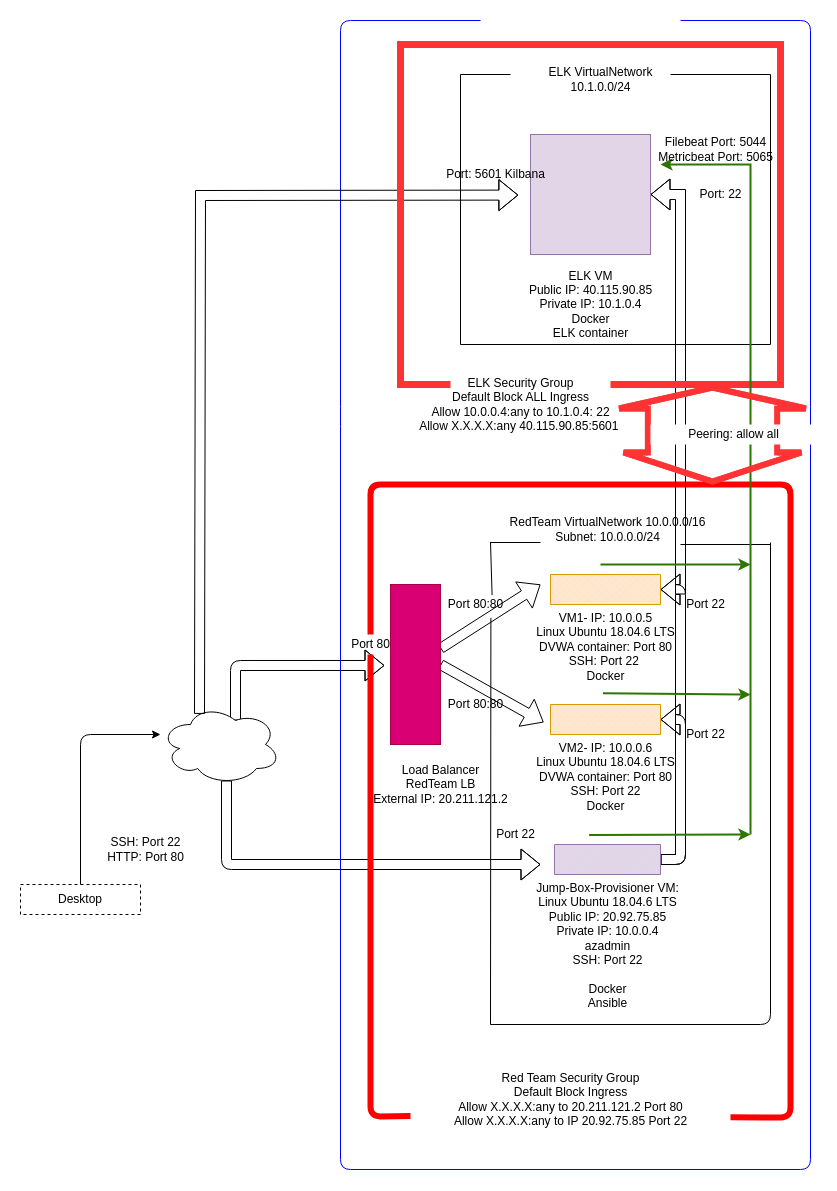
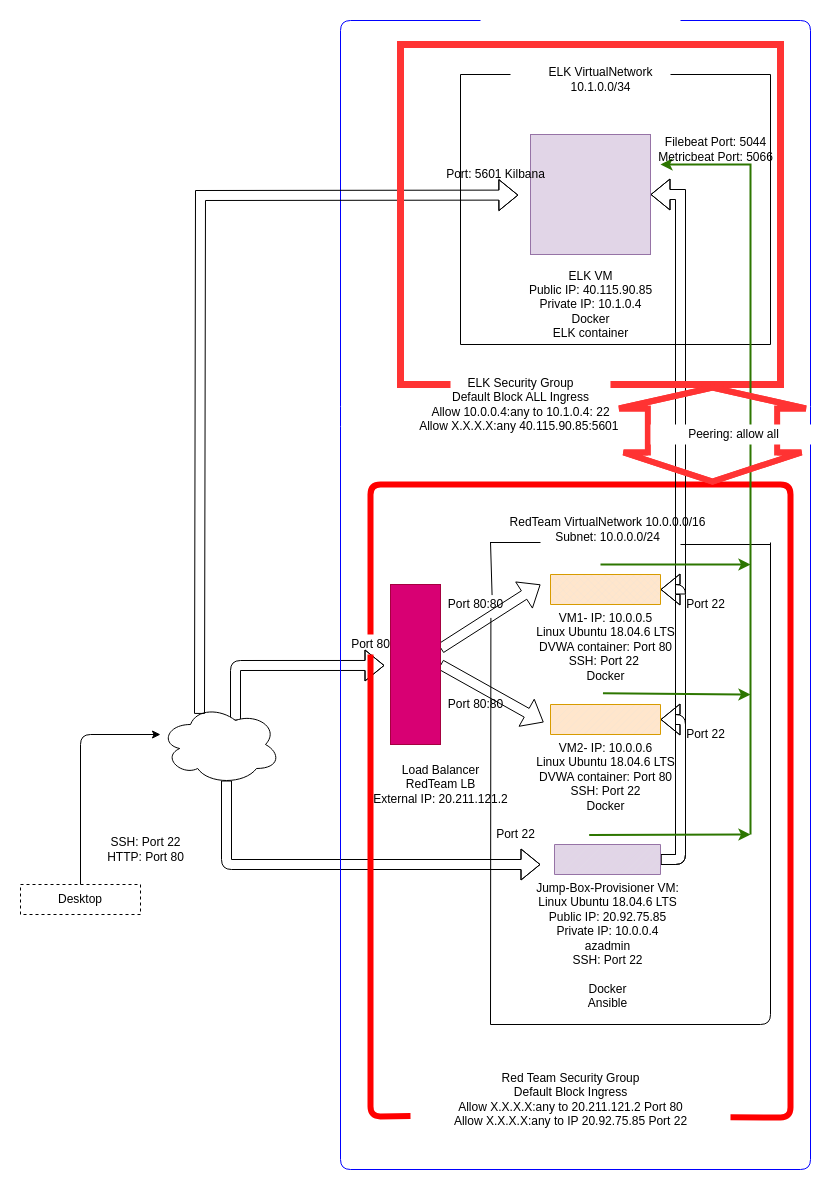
node "ELK VirtualNetwork 10.1.0.0/24": label "ELK VirtualNetwork 10.1.0.0/24" -> "ELK VirtualNetwork 10.1.0.0/34"
node "Filebeat Port: 5044 Metricbeat Port: 5065": label "Filebeat Port: 5044 Metricbeat Port: 5065" -> "Filebeat Port: 5044 Metricbeat Port: 5066"
node "Port: 22": removed
